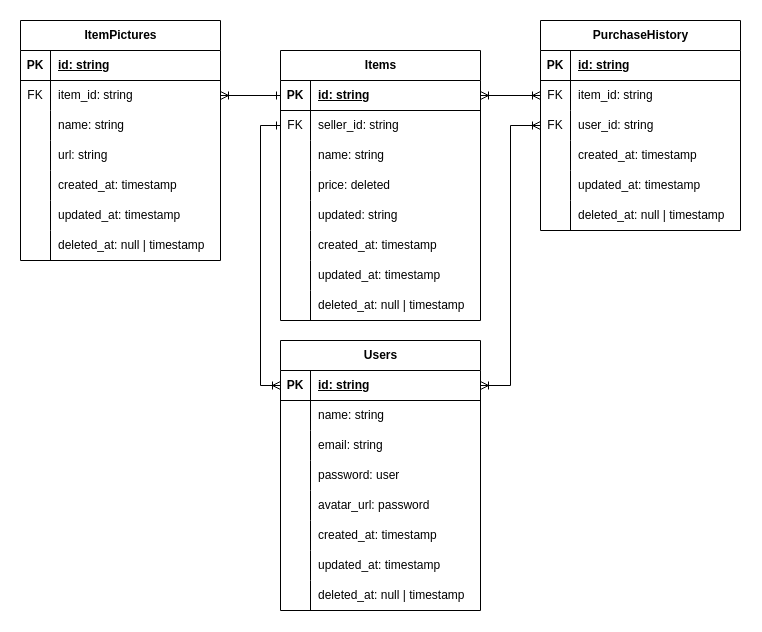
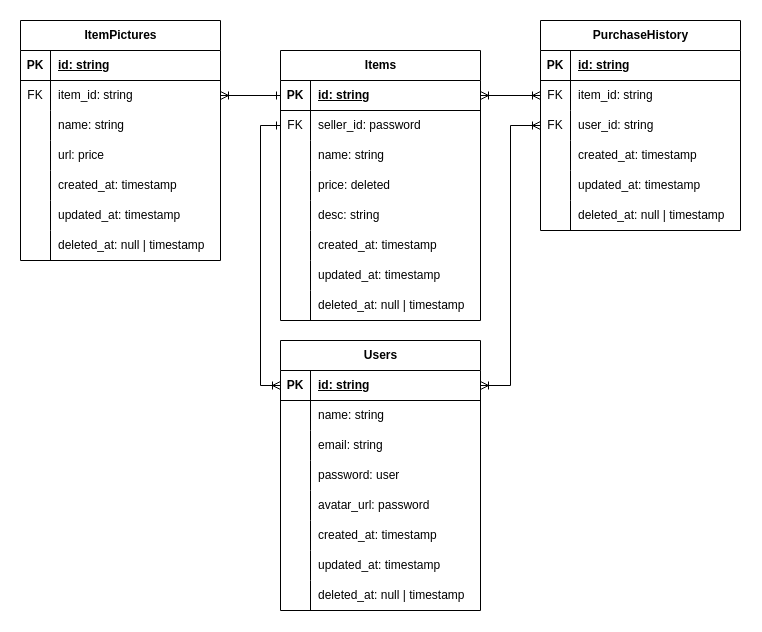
node "seller_id: string": label "seller_id: string" -> "seller_id: password"
node "url: string": label "url: string" -> "url: price"
node "updated: string": label "updated: string" -> "desc: string"
